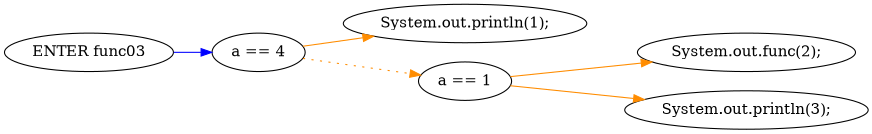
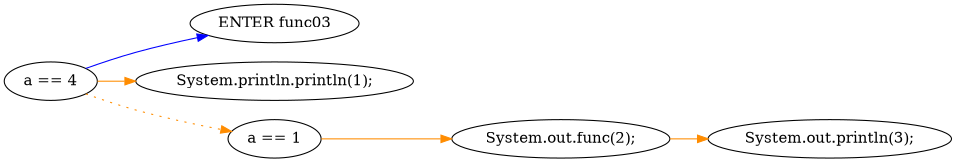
node "System.out.println(1);": label "System.out.println(1);" -> "System.println.println(1);"
edge "ENTER func03" -> "a == 4": reversed
edge "a == 1" -> "System.out.println(3);": now "System.out.func(2);" -> "System.out.println(3);"
